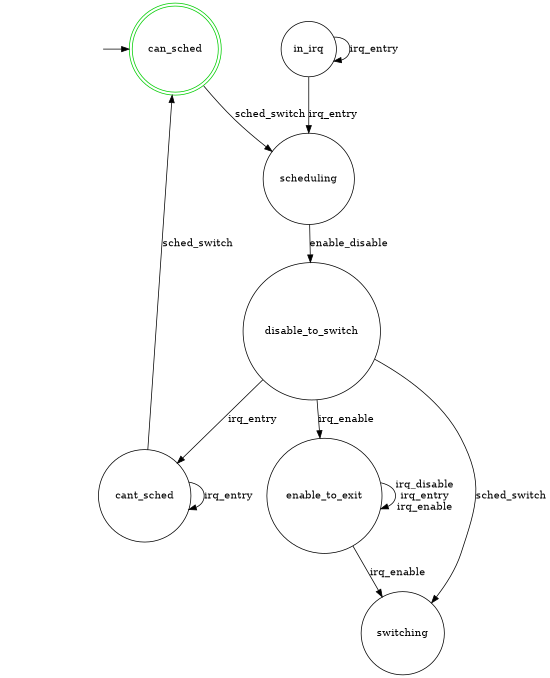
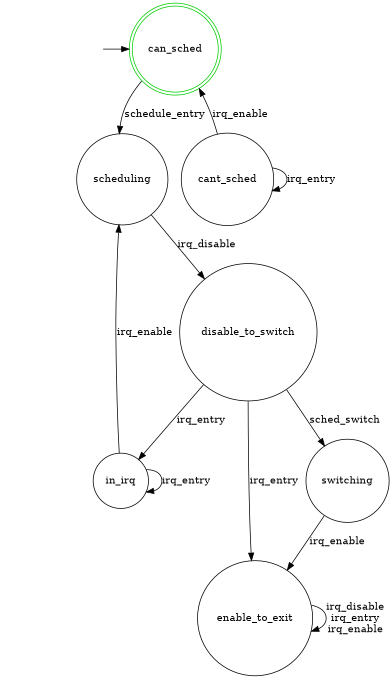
edge "can_sched" -> "scheduling": label "sched_switch" -> "schedule_entry"
edge "in_irq" -> "scheduling": label "irq_entry" -> "irq_enable"
edge "cant_sched" -> "can_sched": label "sched_switch" -> "irq_enable"
edge "scheduling" -> "disable_to_switch": label "enable_disable" -> "irq_disable"
edge "disable_to_switch" -> "cant_sched": now "disable_to_switch" -> "in_irq"
edge "disable_to_switch" -> "enable_to_exit": label "irq_enable" -> "irq_entry"
edge "enable_to_exit" -> "switching": reversed
